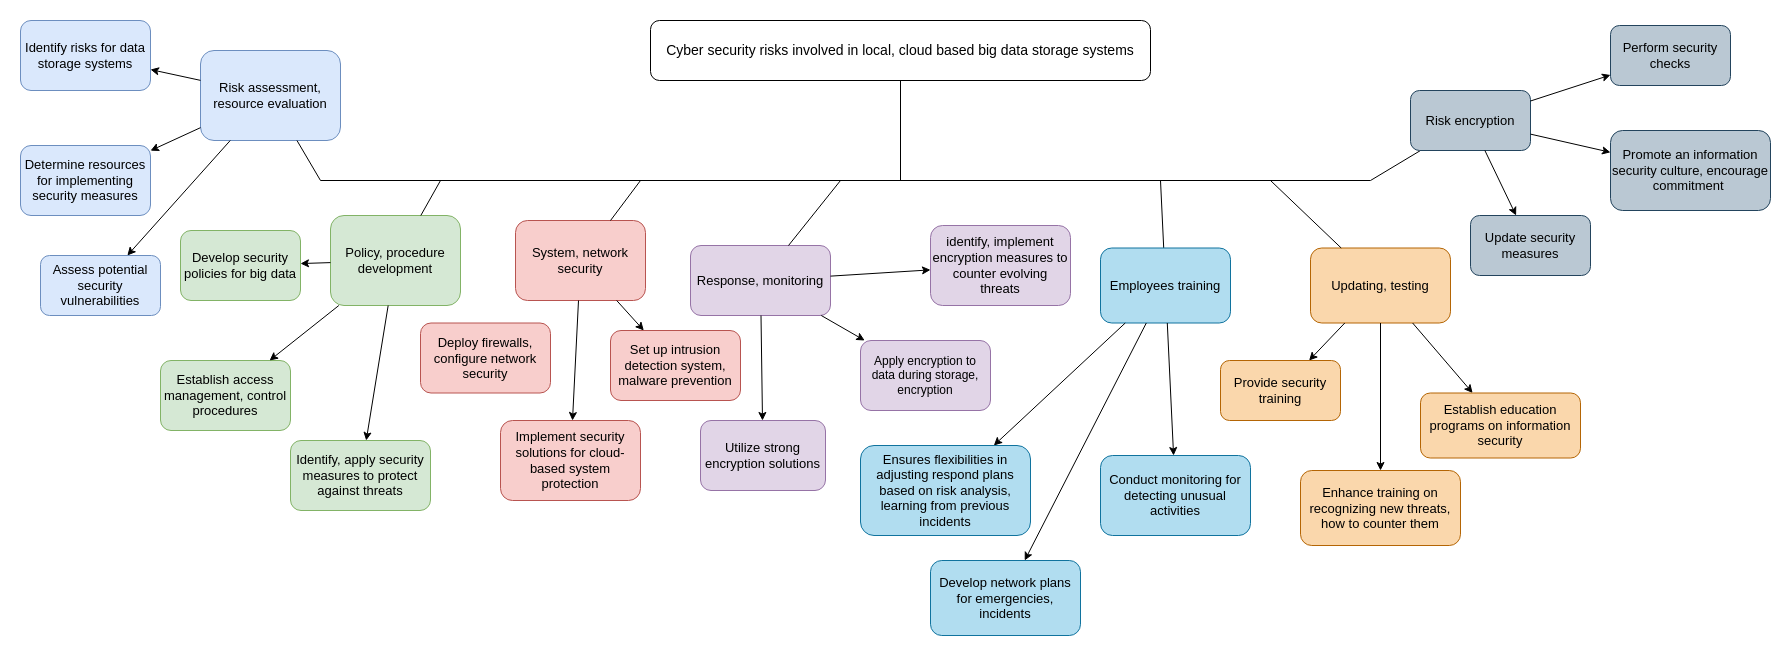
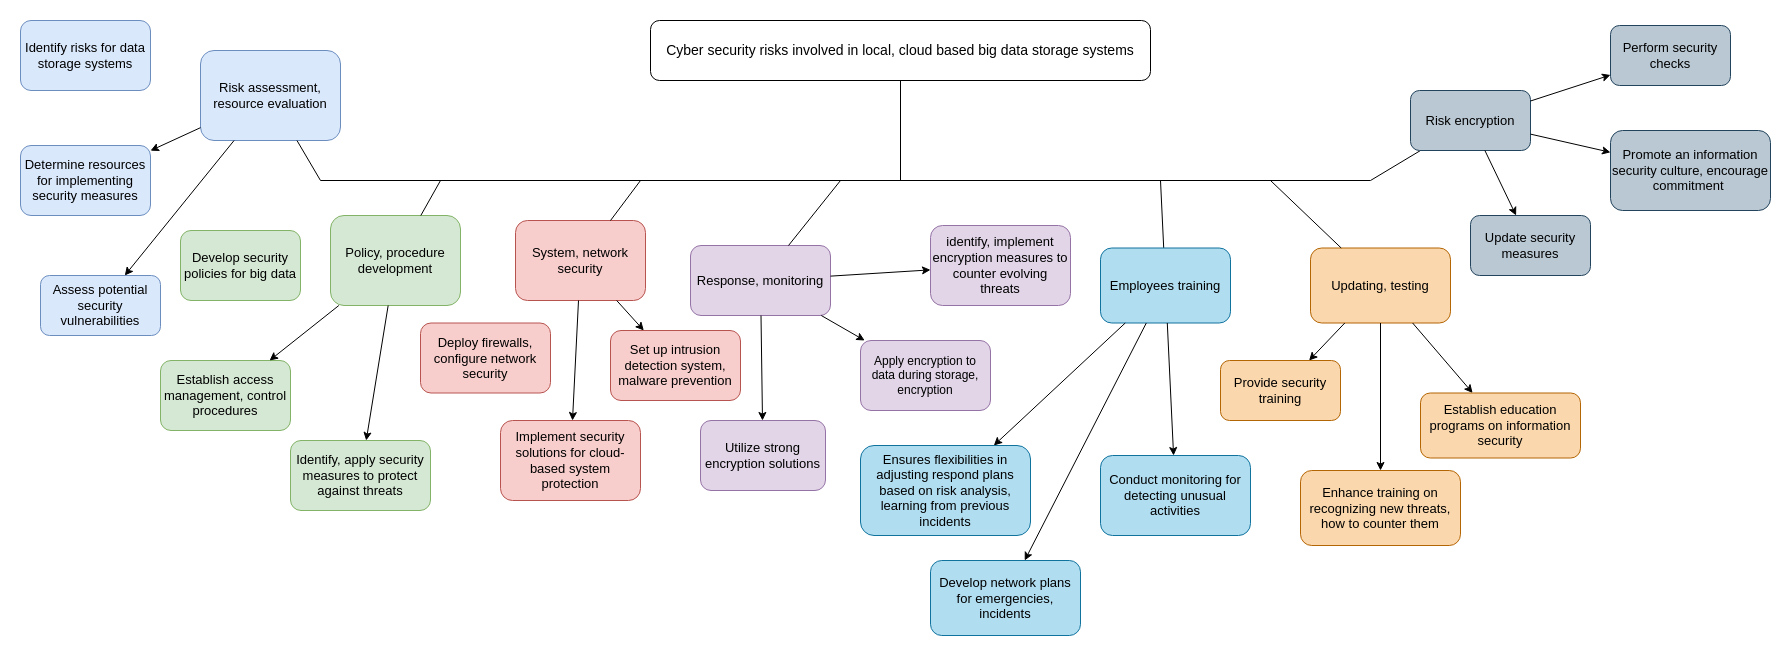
edge "Risk assessment, resource evaluation" -> "Identify risks for data storage systems": removed
edge "Policy, procedure development" -> "Develop security policies for big data": removed
node "Assess potential security vulnerabilities": moved (101, 286) -> (101, 306)
